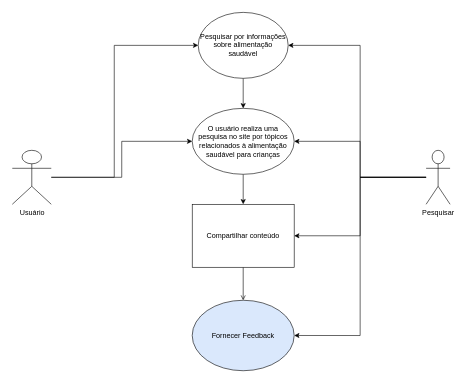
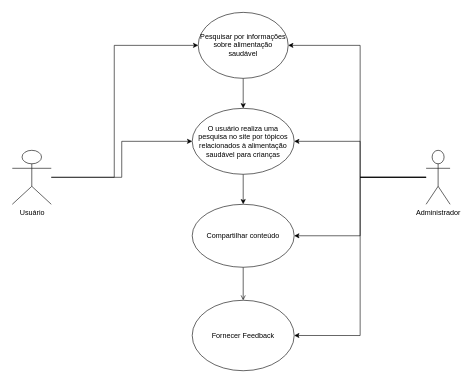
node "Pesquisar": label "Pesquisar" -> "Administrador"
node "Compartilhar conteúdo": shape rectangle -> ellipse
node "Fornecer Feedback": fillcolor #dae8fc -> #ffffff
